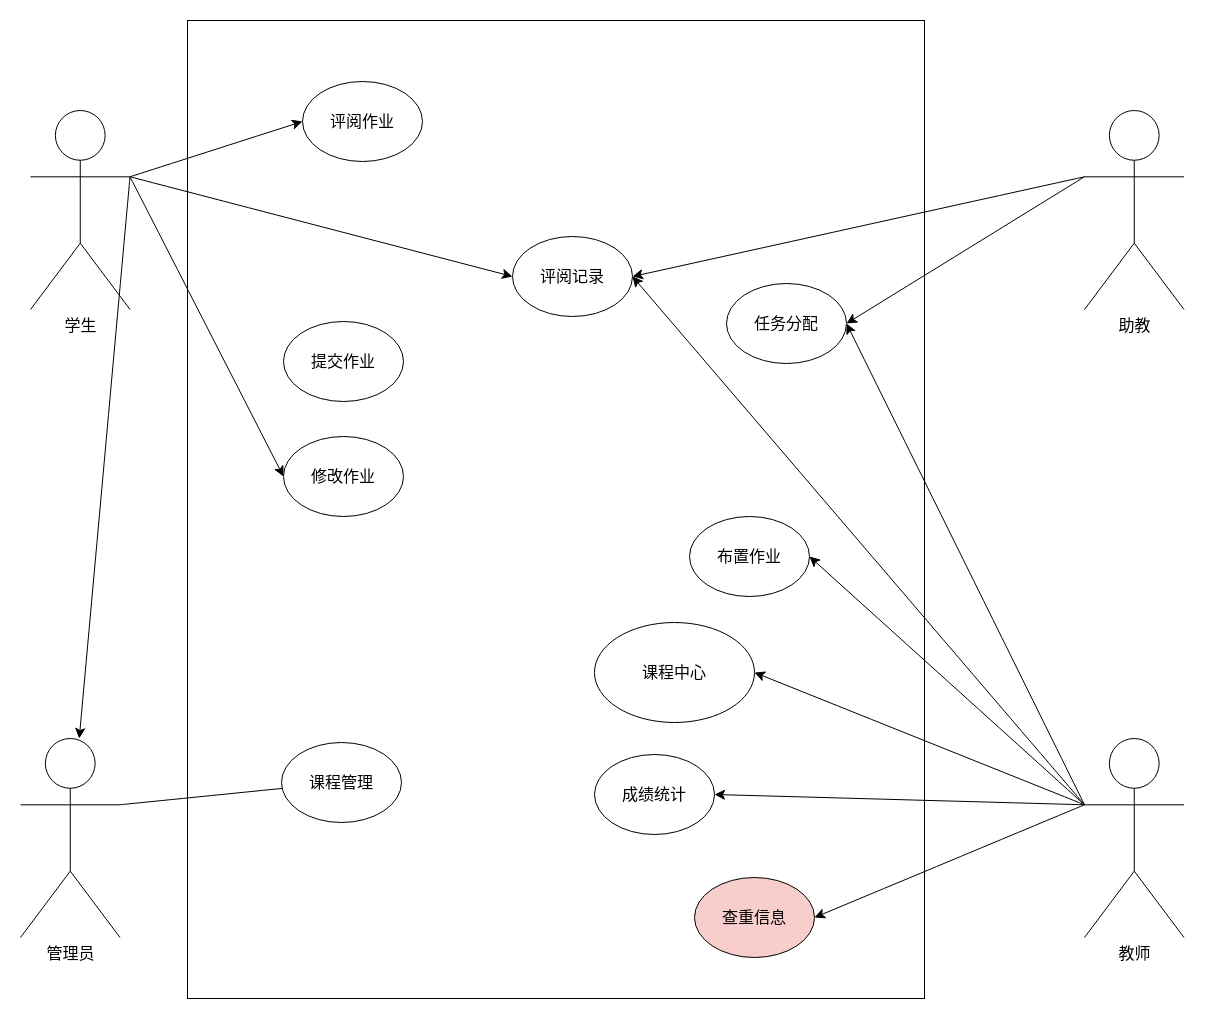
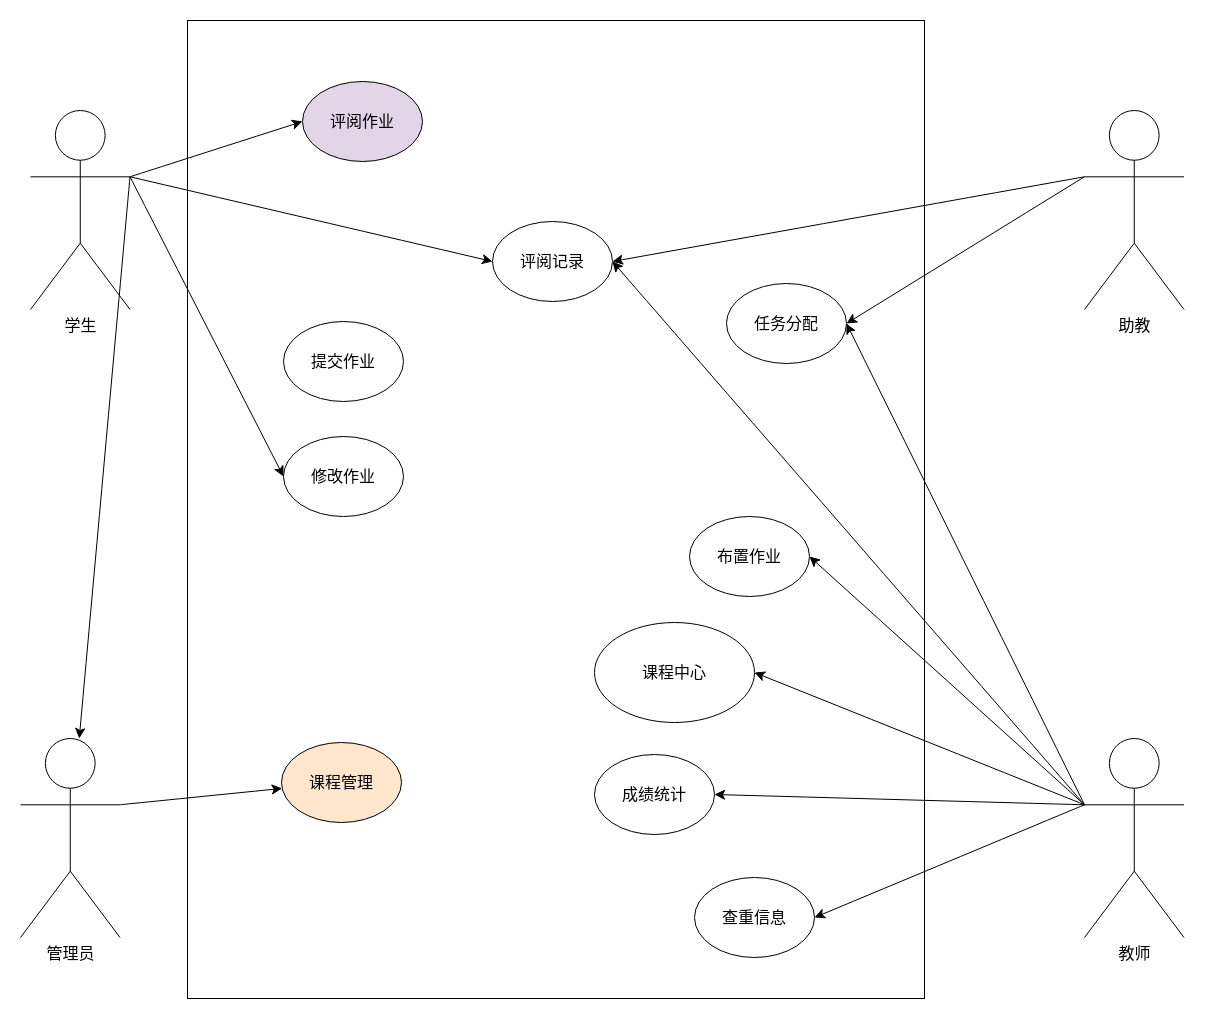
node "评阅作业": fillcolor #ffffff -> #e1d5e7
node "评阅记录": moved (573, 277) -> (553, 262)
node "课程管理": fillcolor #ffffff -> #ffe6cc
edge "课程管理" -- "管理员": arrowhead none -> classic
node "查重信息": fillcolor #f8cecc -> #ffffff
